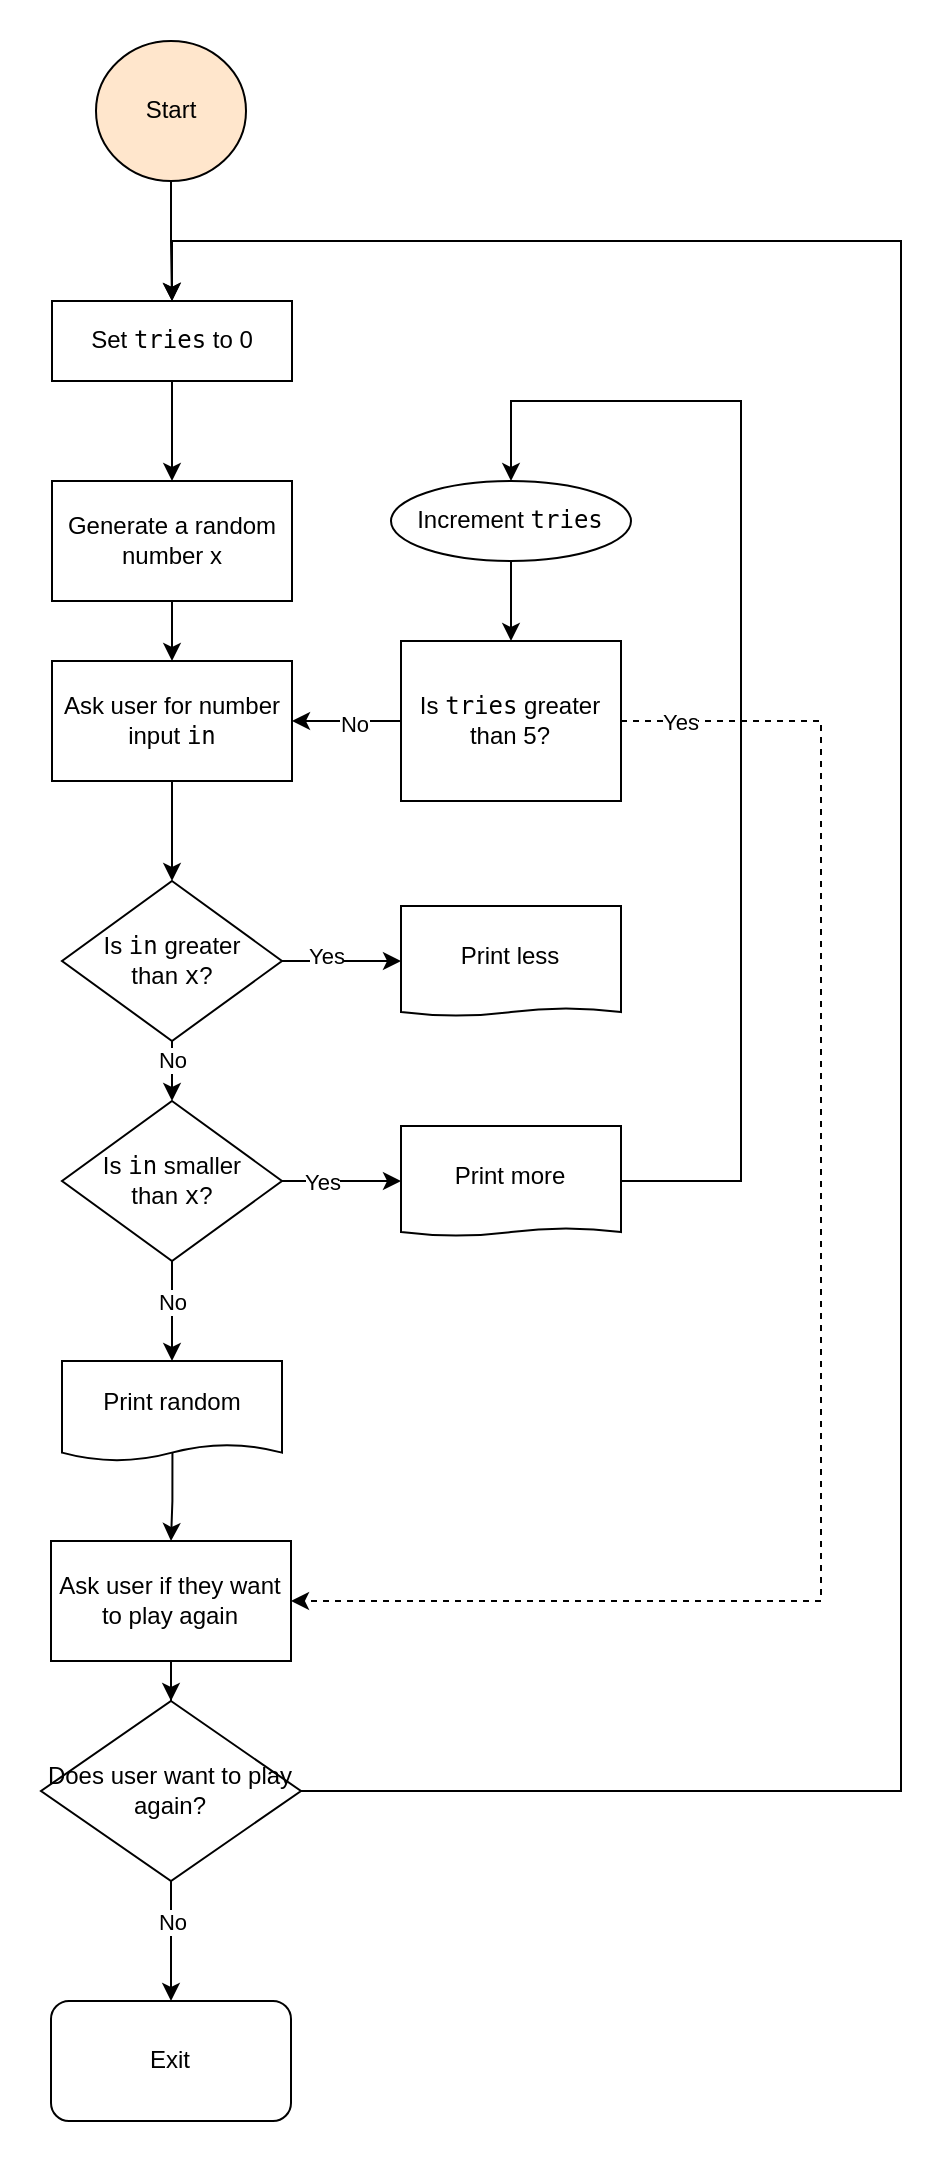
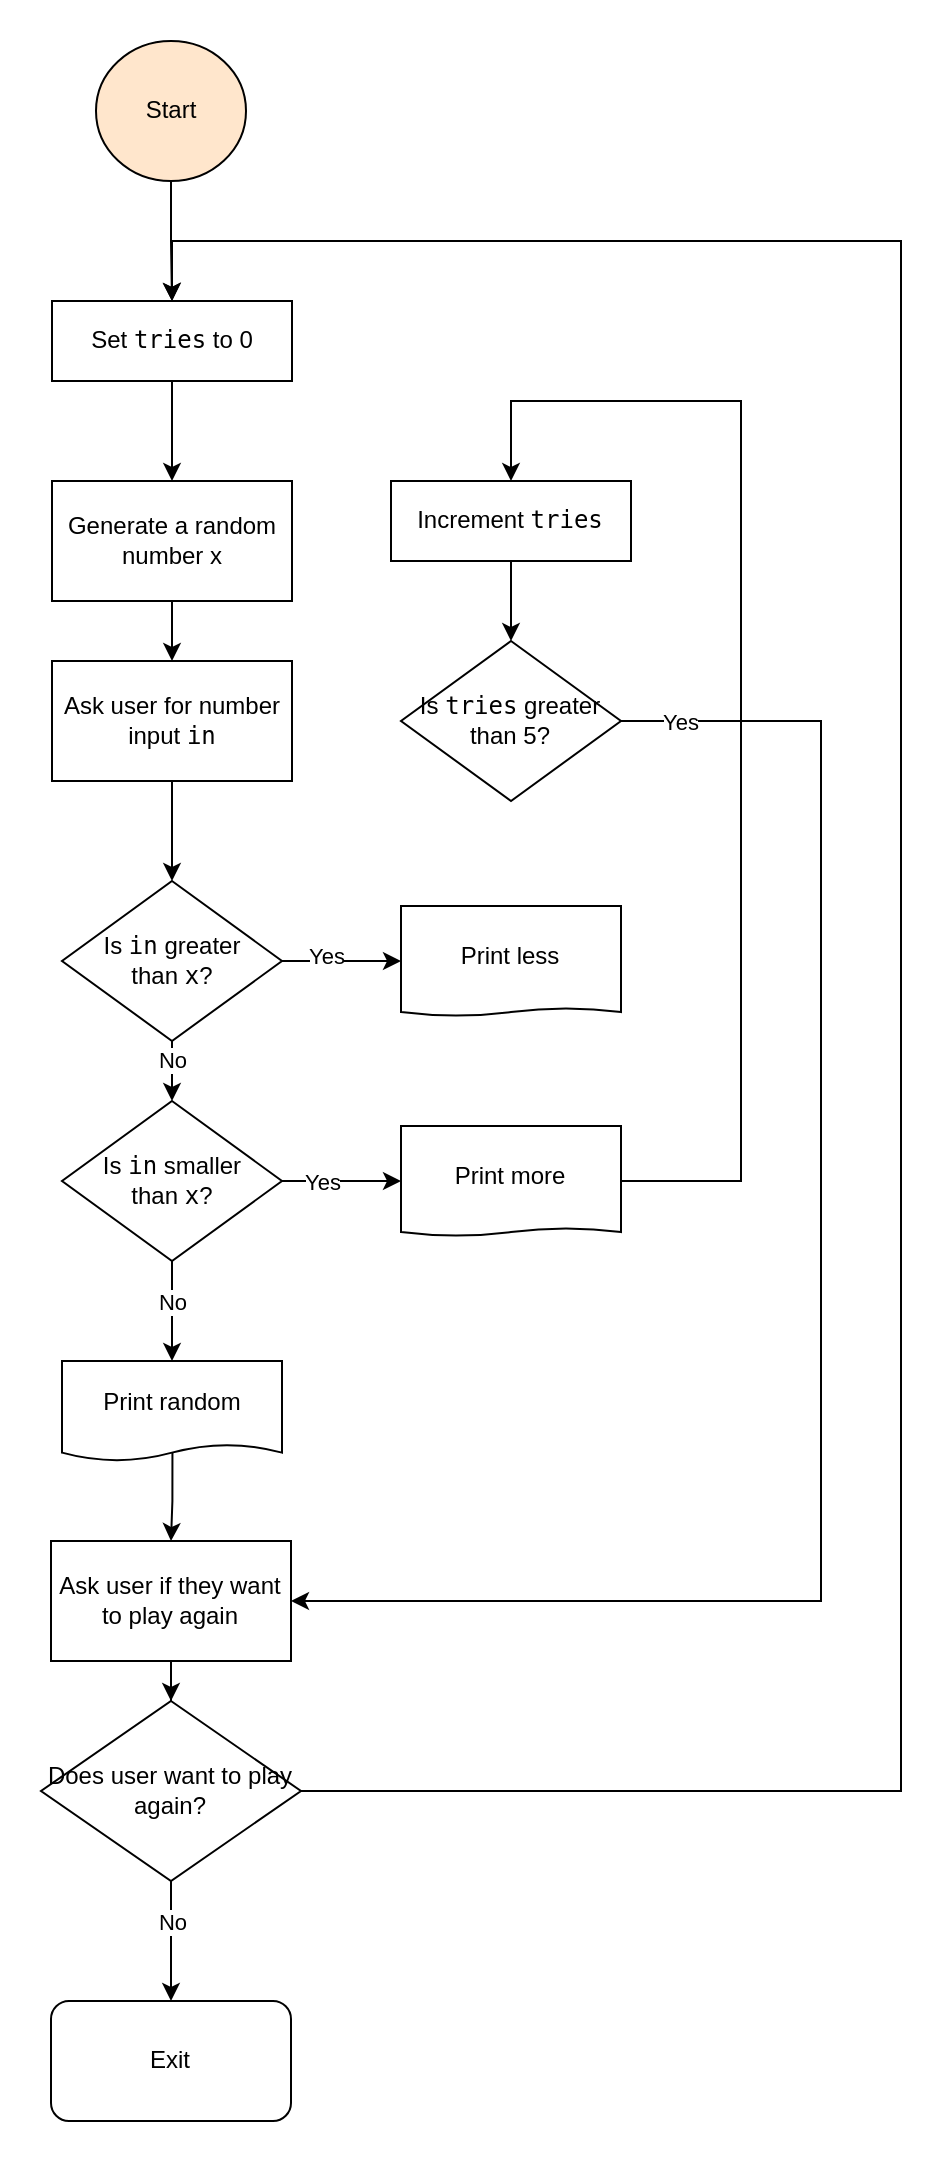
node "Increment tries": shape ellipse -> rectangle
edge "Is tries greater than 5?" -> "Ask user for number input in": removed, label "No"
node "Is tries greater than 5?": shape rectangle -> diamond
edge "Is tries greater than 5?" -> "Ask user if they want to play again": style dashed -> solid
